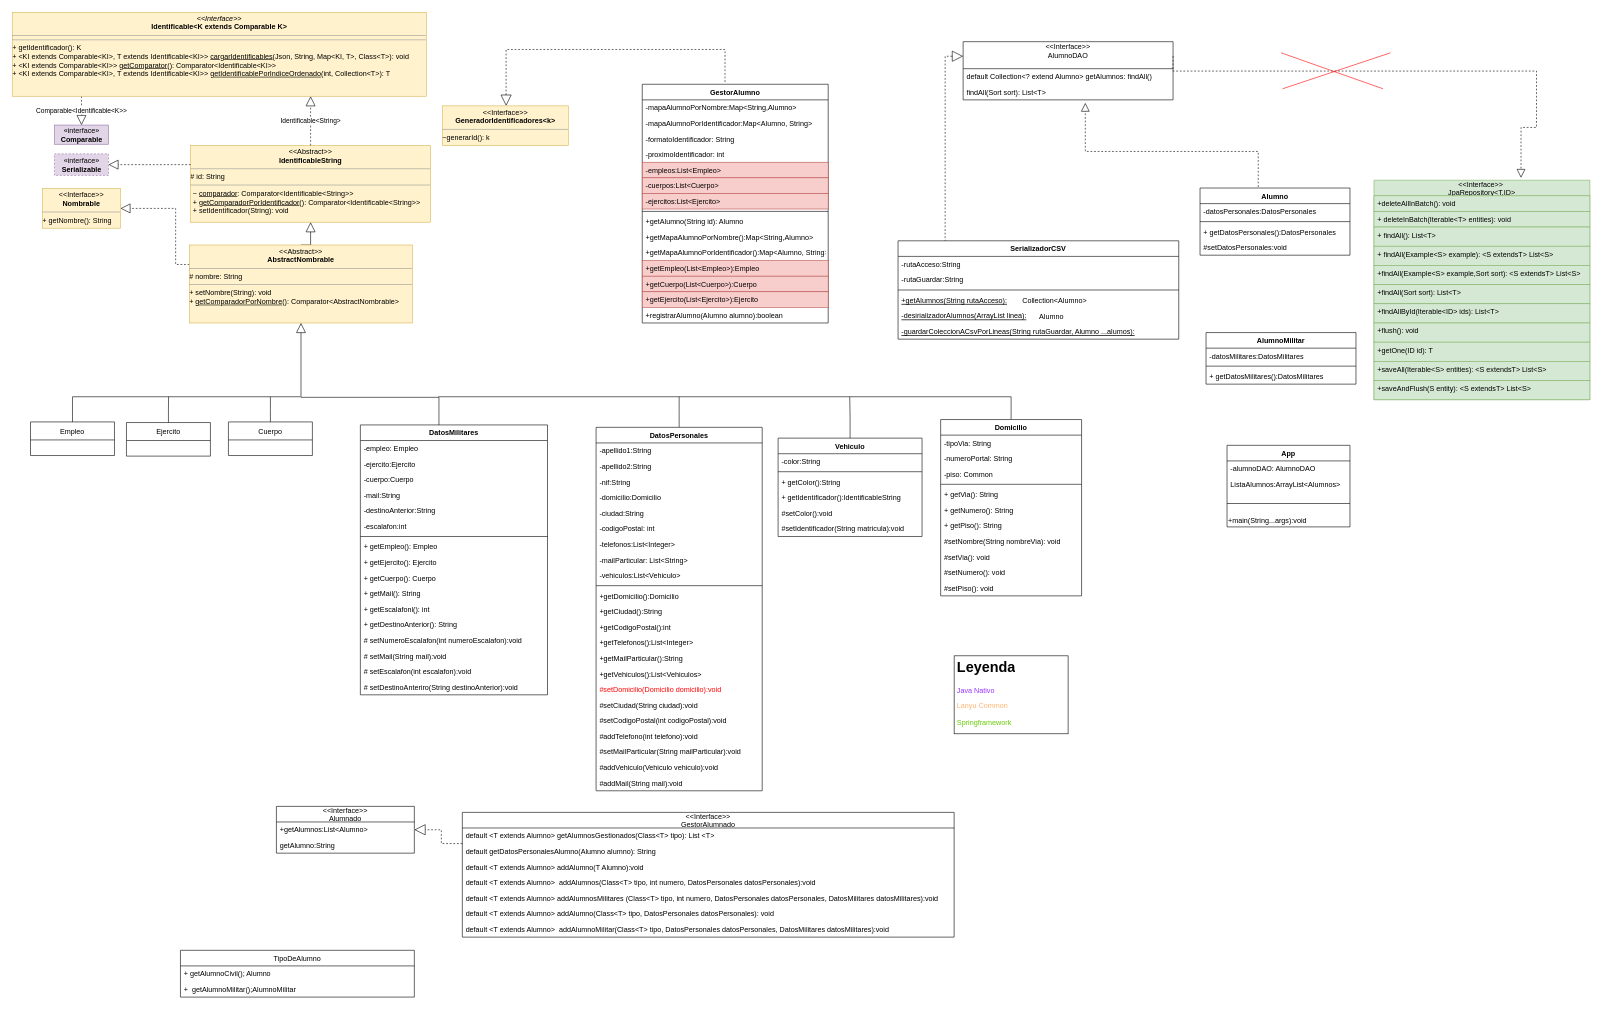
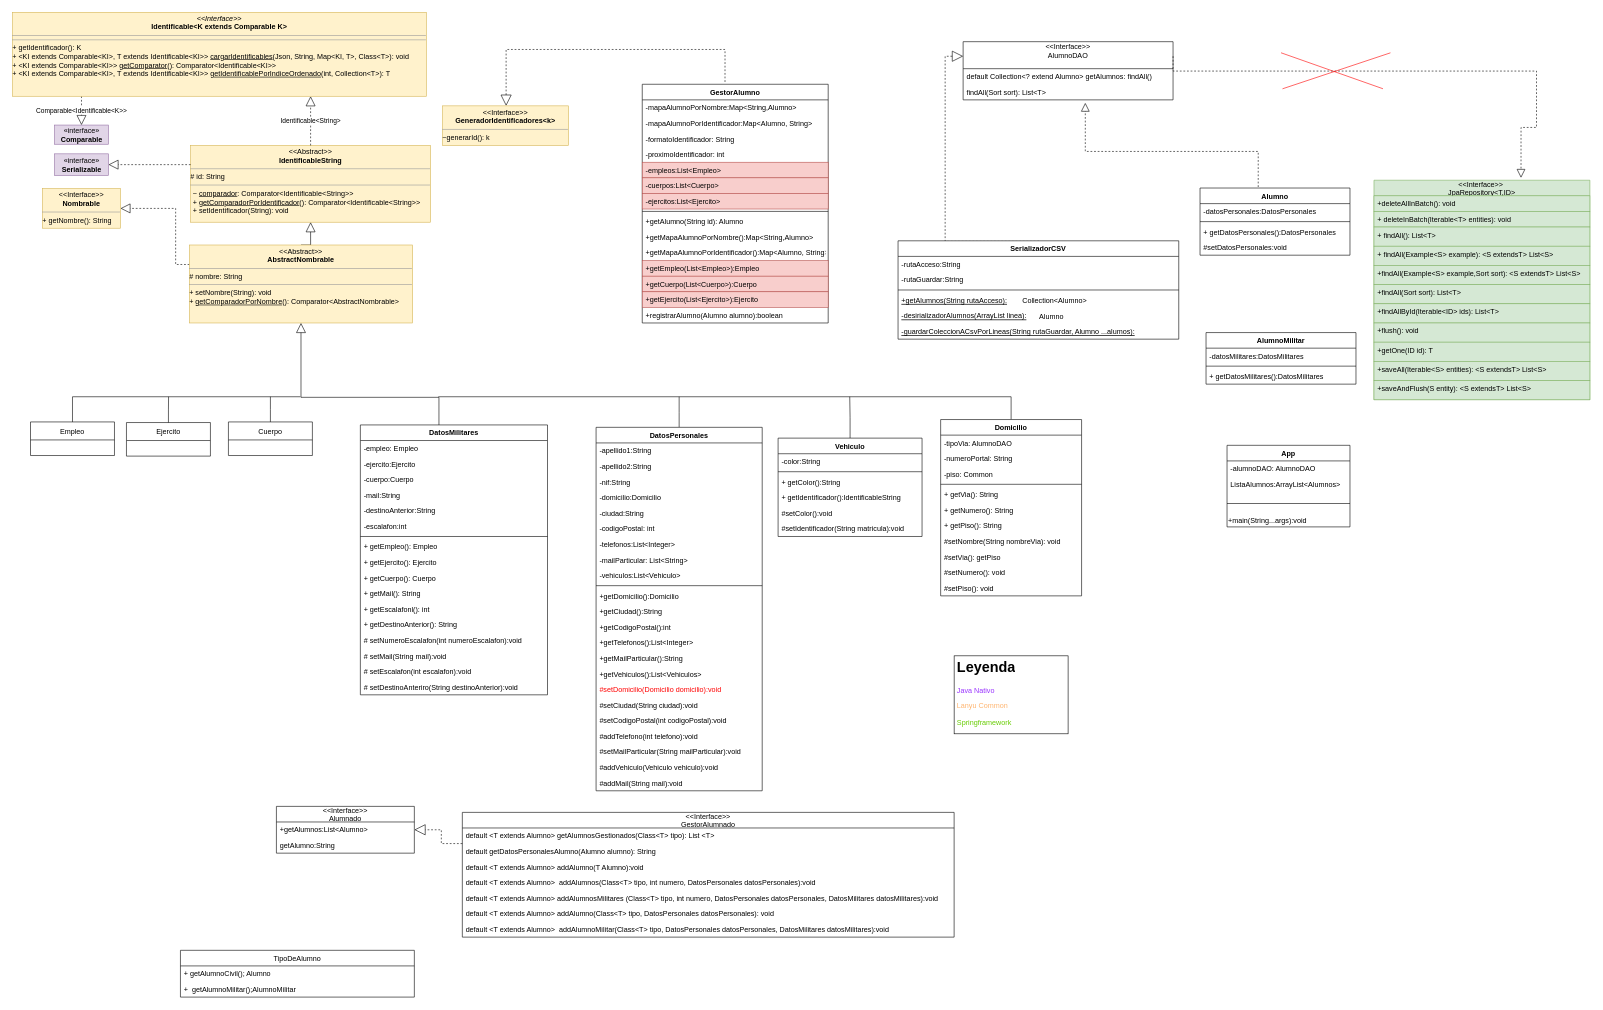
node "«interface» Serializable": style dashed -> solid
node "-tipoVia: String": label "-tipoVia: String" -> "-tipoVia: AlumnoDAO"
node "#setVia(): void": label "#setVia(): void" -> "#setVia(): getPiso"
